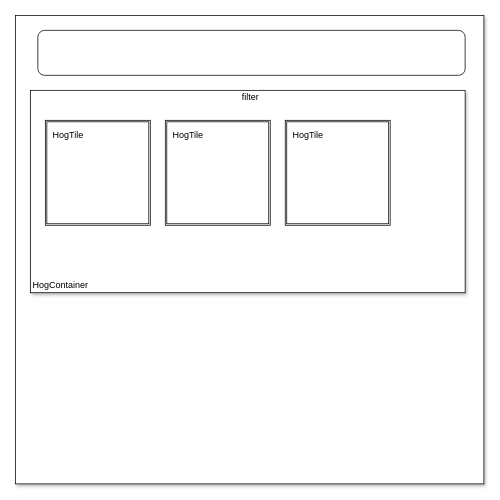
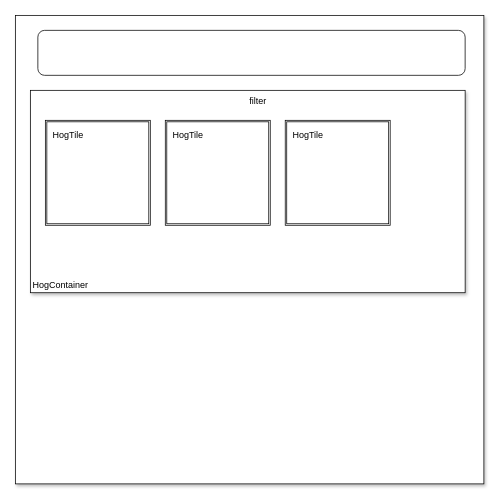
node "filter": moved (252, 98) -> (259, 102)
